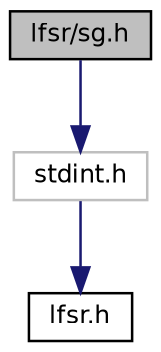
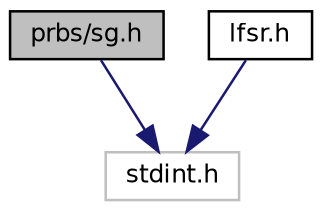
node "lfsr/sg.h": label "lfsr/sg.h" -> "prbs/sg.h"
edge "stdint.h" -> "lfsr.h": reversed
